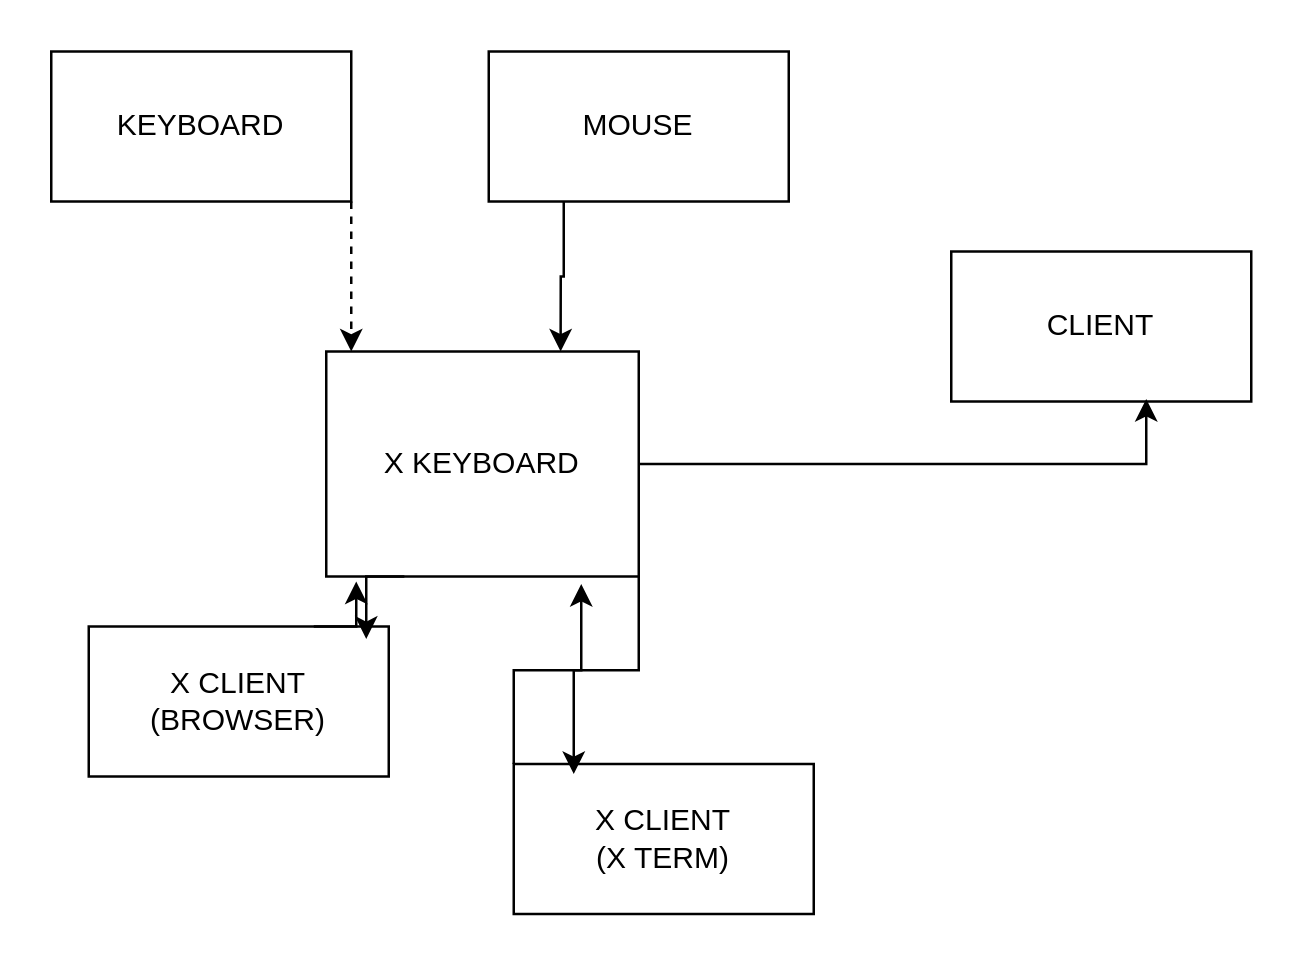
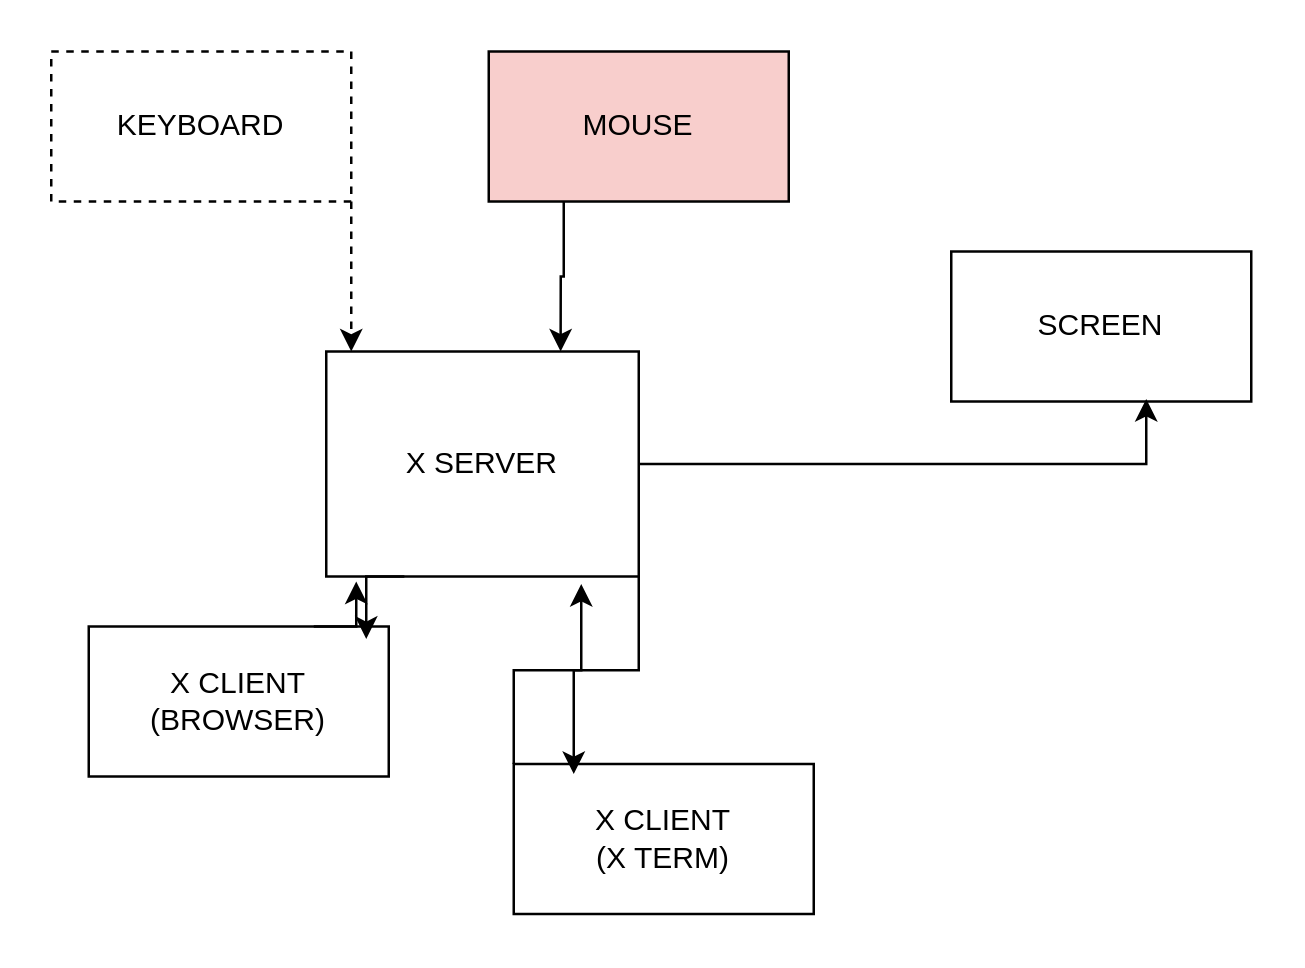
node "KEYBOARD": style solid -> dashed
node "MOUSE": fillcolor #ffffff -> #f8cecc
node "CLIENT": label "CLIENT" -> "SCREEN"
node "X KEYBOARD": label "X KEYBOARD" -> "X SERVER"
